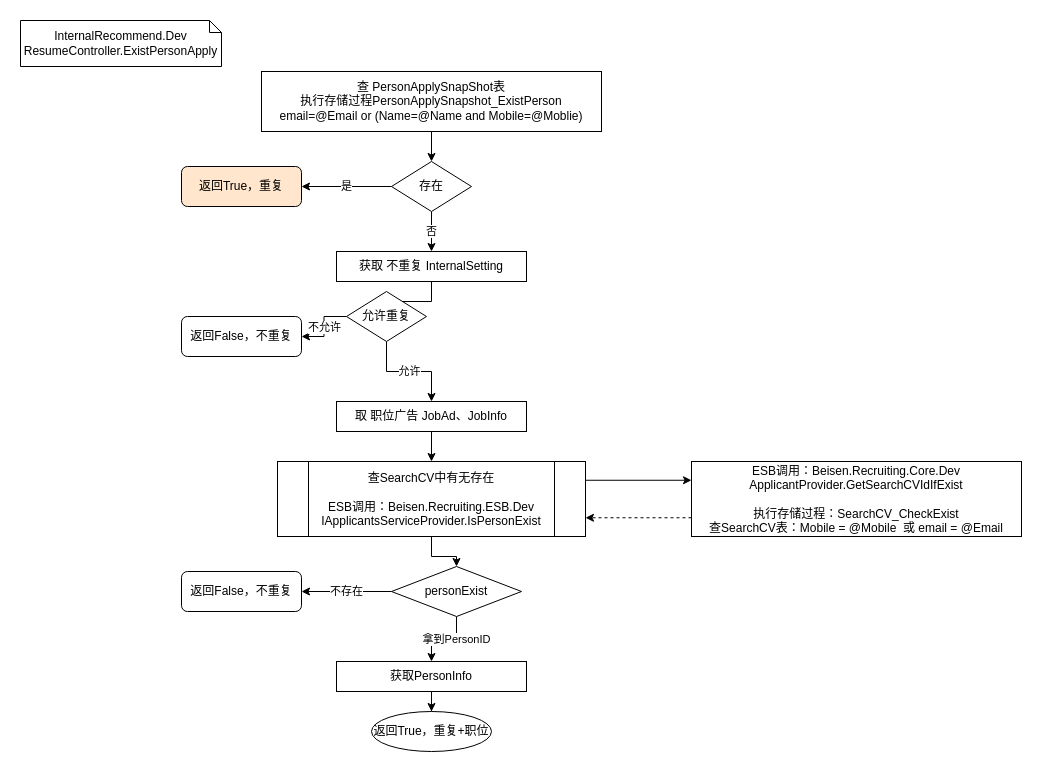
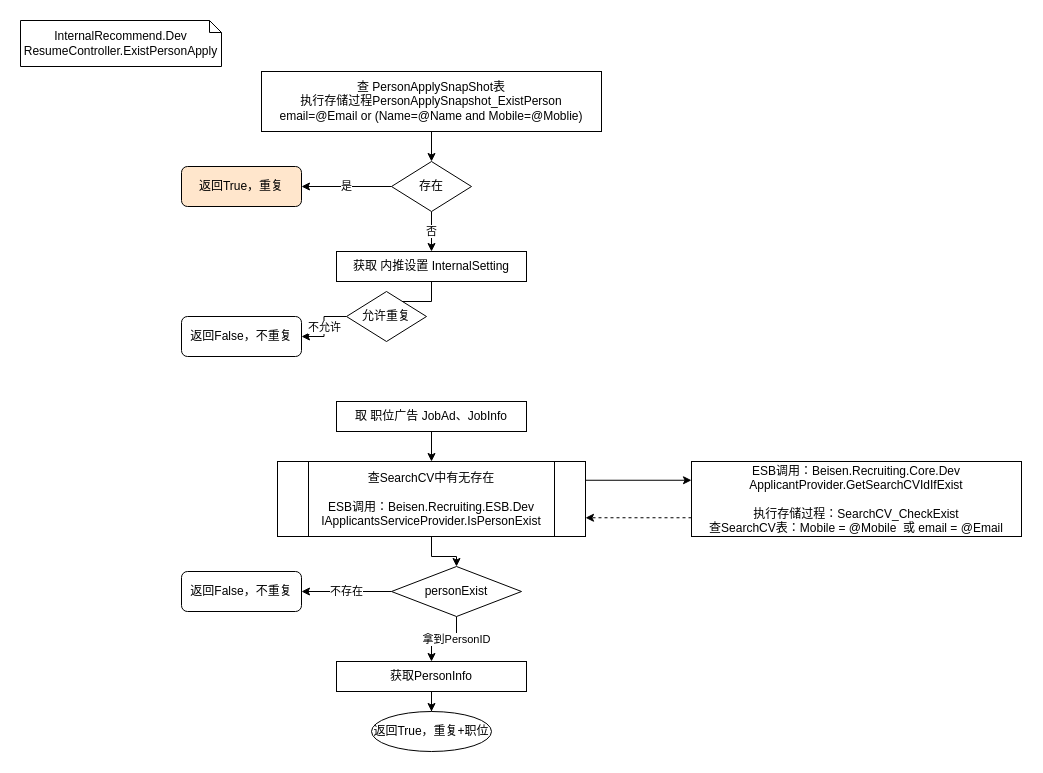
node "获取 不重复 InternalSetting": label "获取 不重复 InternalSetting" -> "获取 内推设置 InternalSetting"
edge "允许重复" -> "取 职位广告 JobAd、JobInfo": removed, label "允许"
